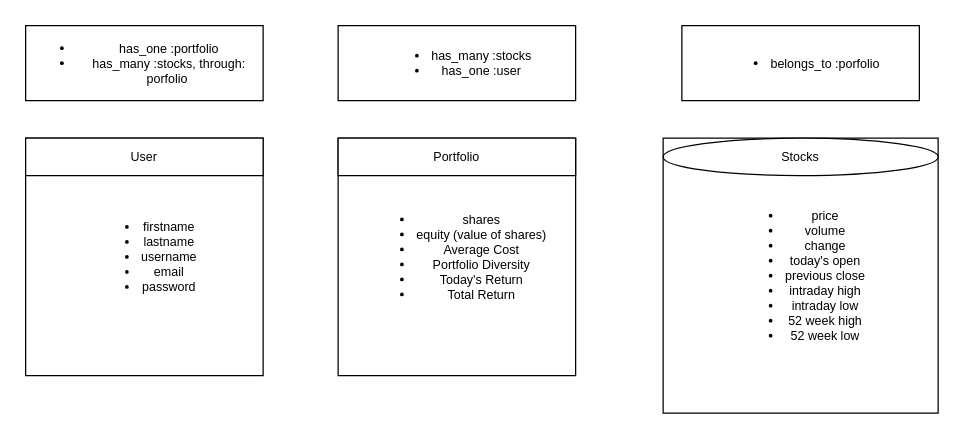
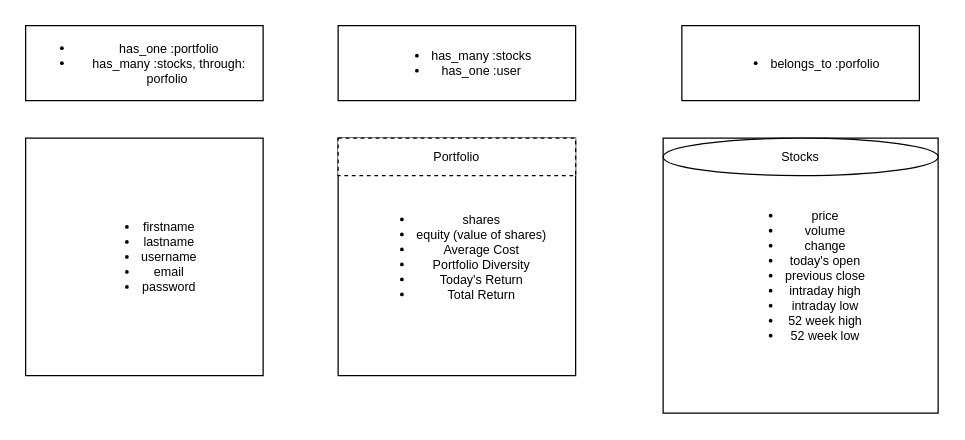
node "User": removed
node "Portfolio": style solid -> dashed
